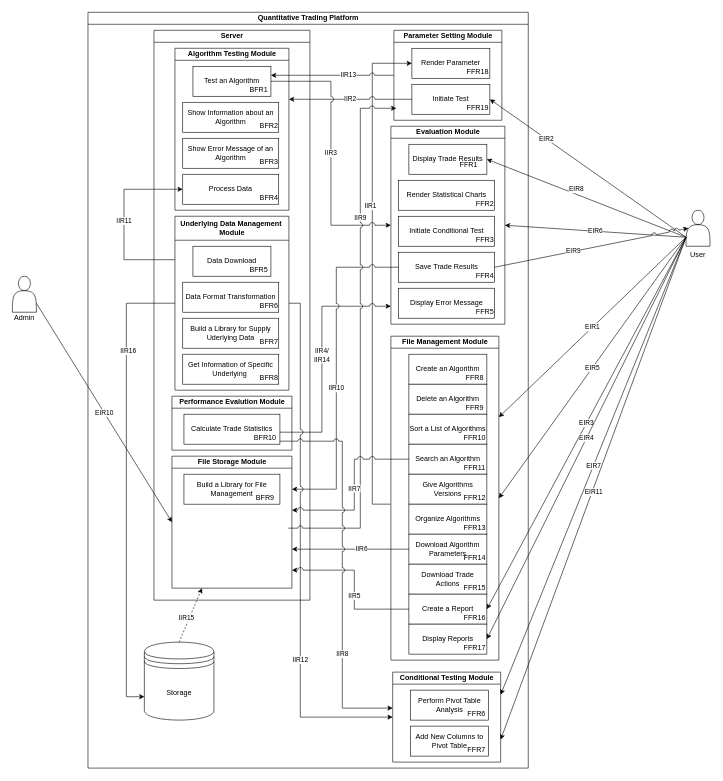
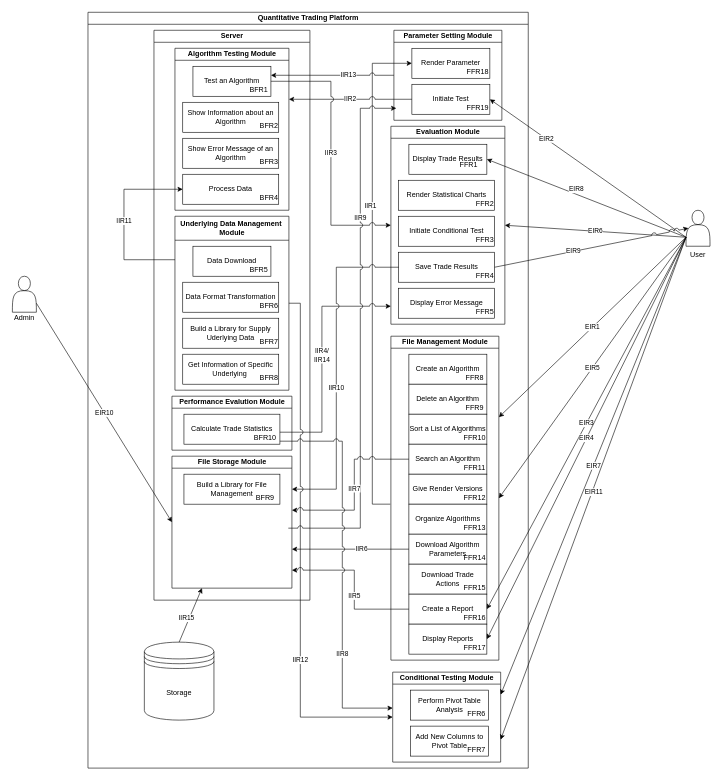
node "Give Algorithms Versions": label "Give Algorithms Versions" -> "Give Render Versions"
edge "Underlying Data Management Module" -> "Storage": removed, label "IIR16"
edge "Storage" -> "File Storage Module": style dashed -> solid
